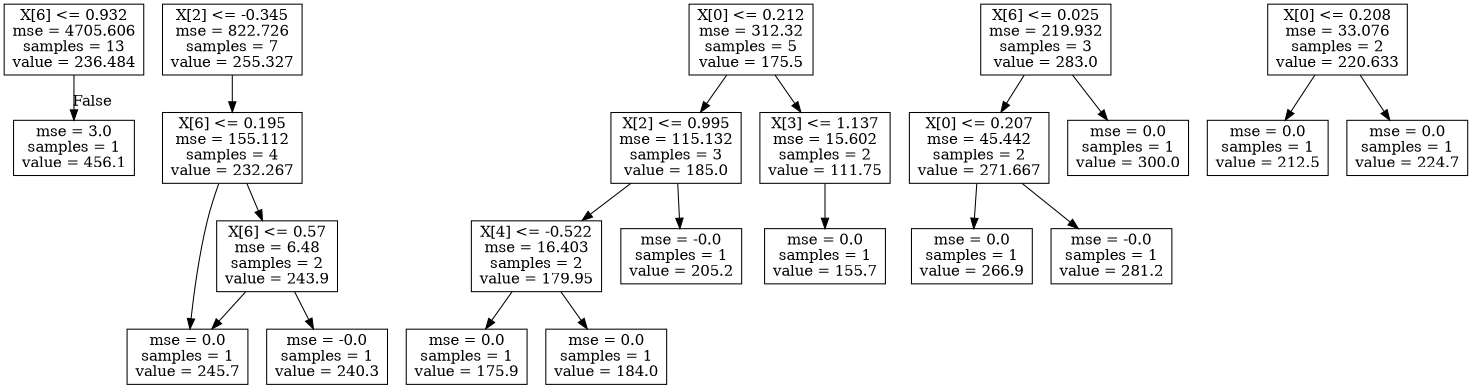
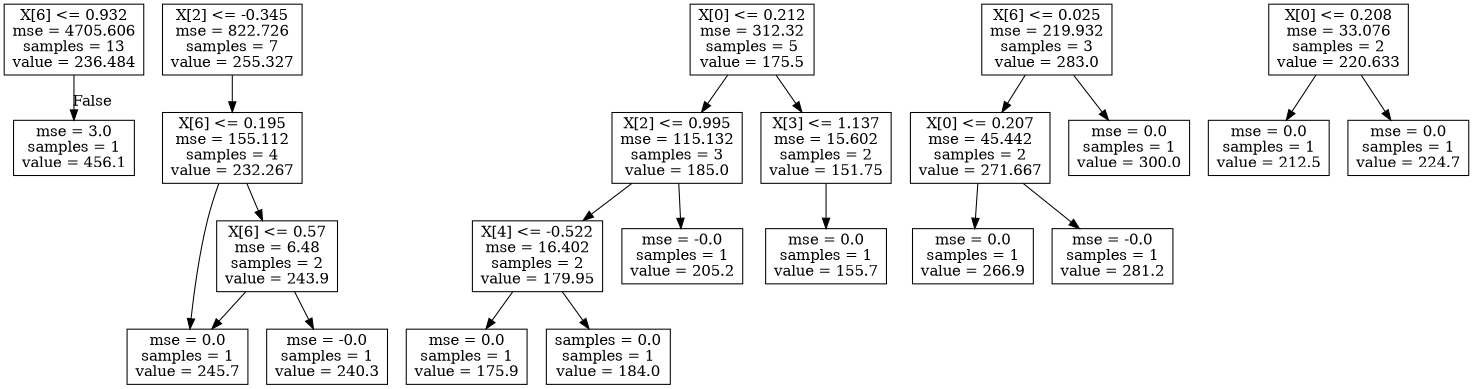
node "X[3] <= 1.137 mse = 15.602 samples = 2 value = 111.75": label "X[3] <= 1.137 mse = 15.602 samples = 2 value = 111.75" -> "X[3] <= 1.137 mse = 15.602 samples = 2 value = 151.75"
node "X[4] <= -0.522 mse = 16.403 samples = 2 value = 179.95": label "X[4] <= -0.522 mse = 16.403 samples = 2 value = 179.95" -> "X[4] <= -0.522 mse = 16.402 samples = 2 value = 179.95"
node "mse = 0.0 samples = 1 value = 184.0": label "mse = 0.0 samples = 1 value = 184.0" -> "samples = 0.0 samples = 1 value = 184.0"
